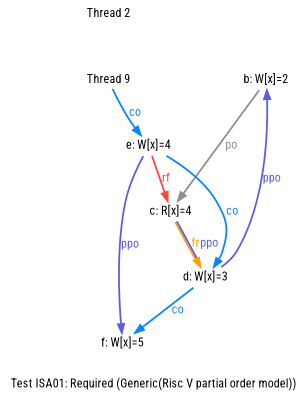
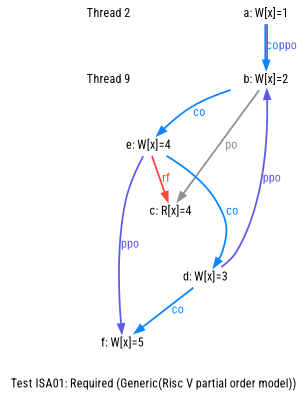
node "a: W[x]=1": added
edge "Thread 9" -> "e: W[x]=4": now "b: W[x]=2" -> "e: W[x]=4"
edge "c: R[x]=4" -> "d: W[x]=3": removed, label "fr ppo"
